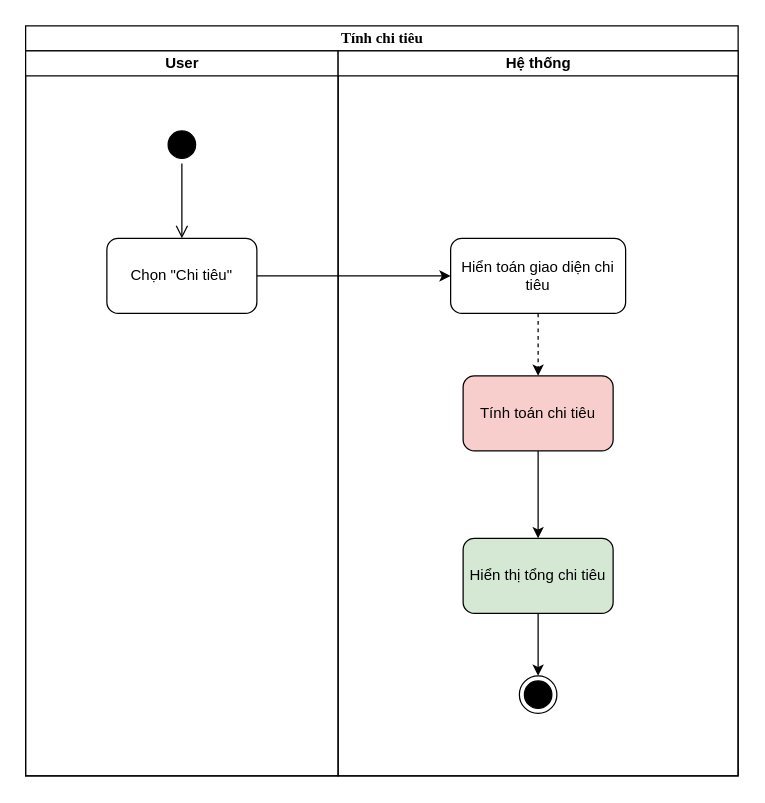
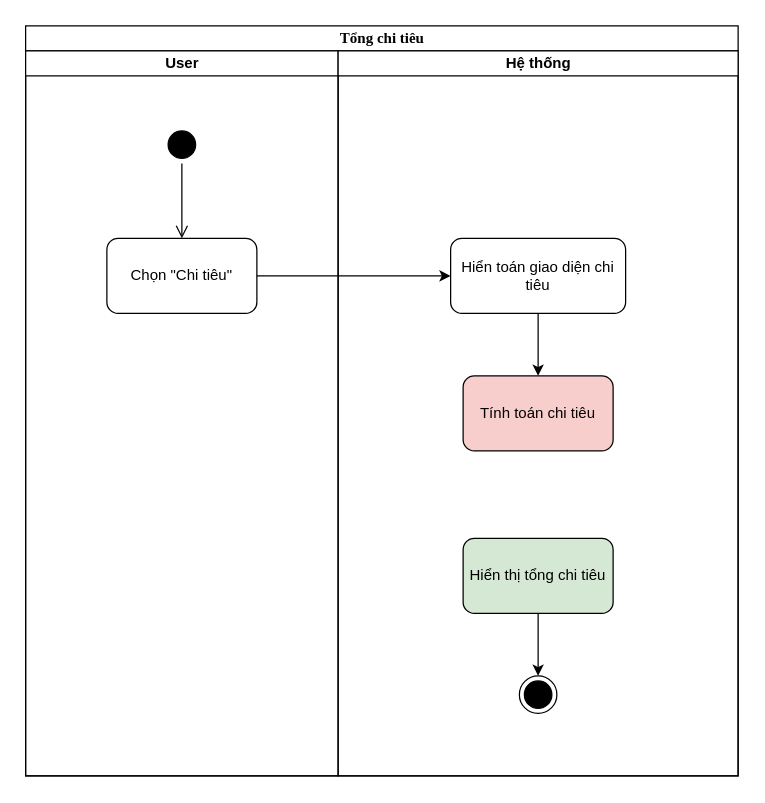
node "Tính chi tiêu": label "Tính chi tiêu" -> "Tổng chi tiêu"
edge "Hiển toán giao diện chi tiêu" -> "Tính toán chi tiêu": style dashed -> solid
edge "Tính toán chi tiêu" -> "Hiển thị tổng chi tiêu": removed
